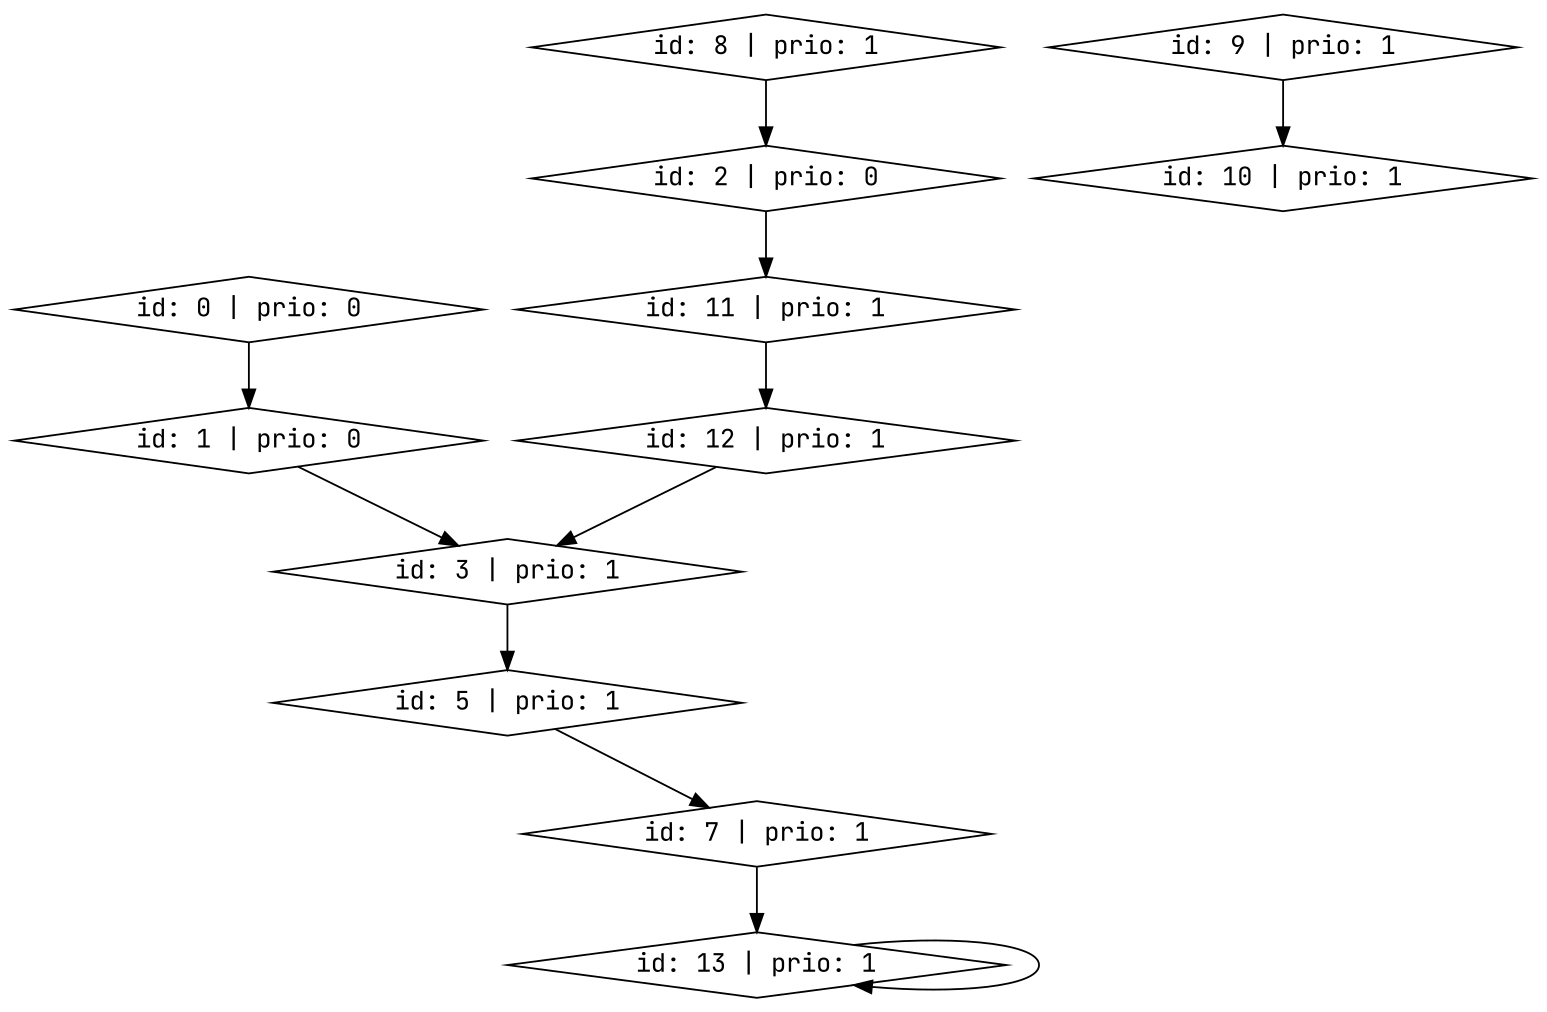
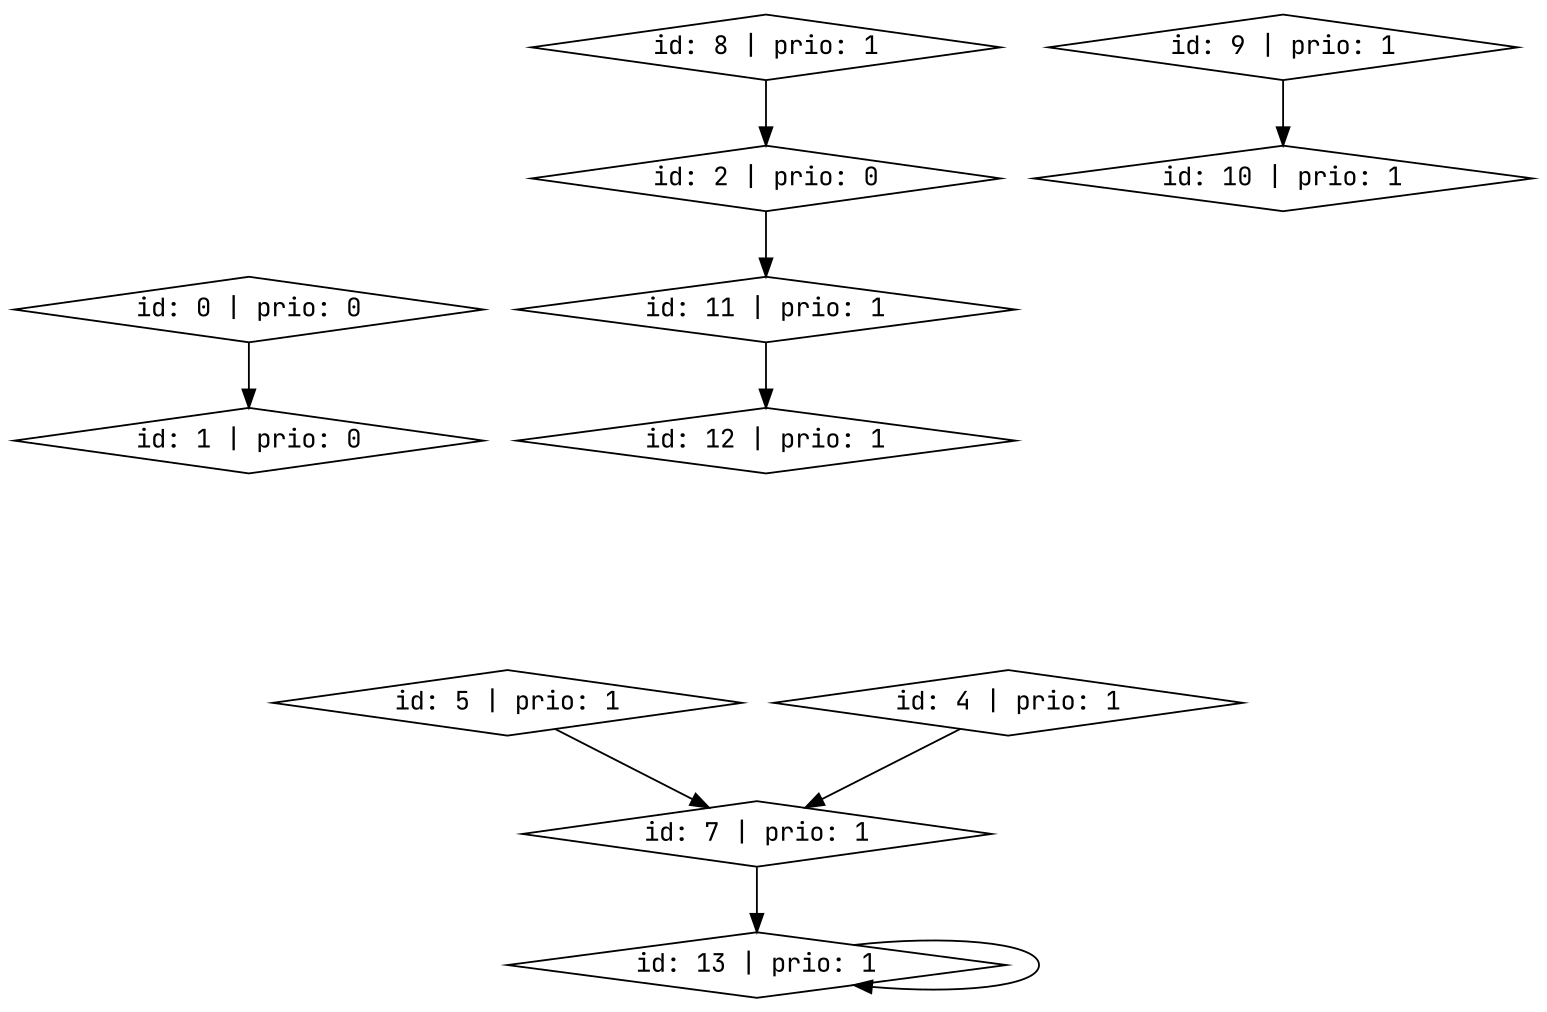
node "id: 3 | prio: 1": removed
node "id: 4 | prio: 1": added
